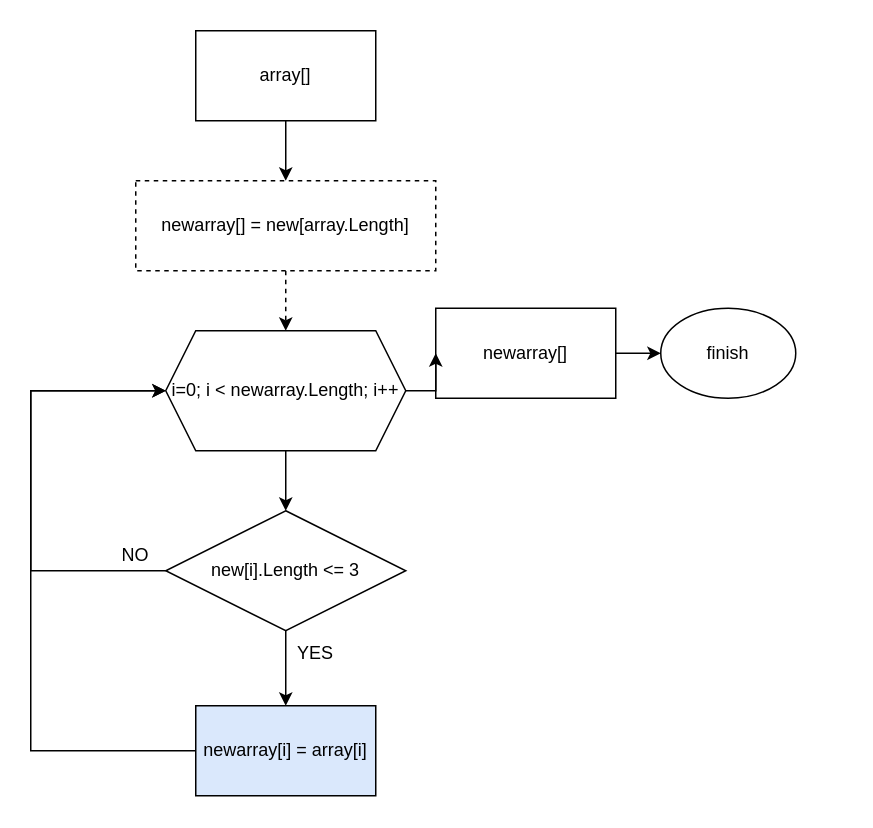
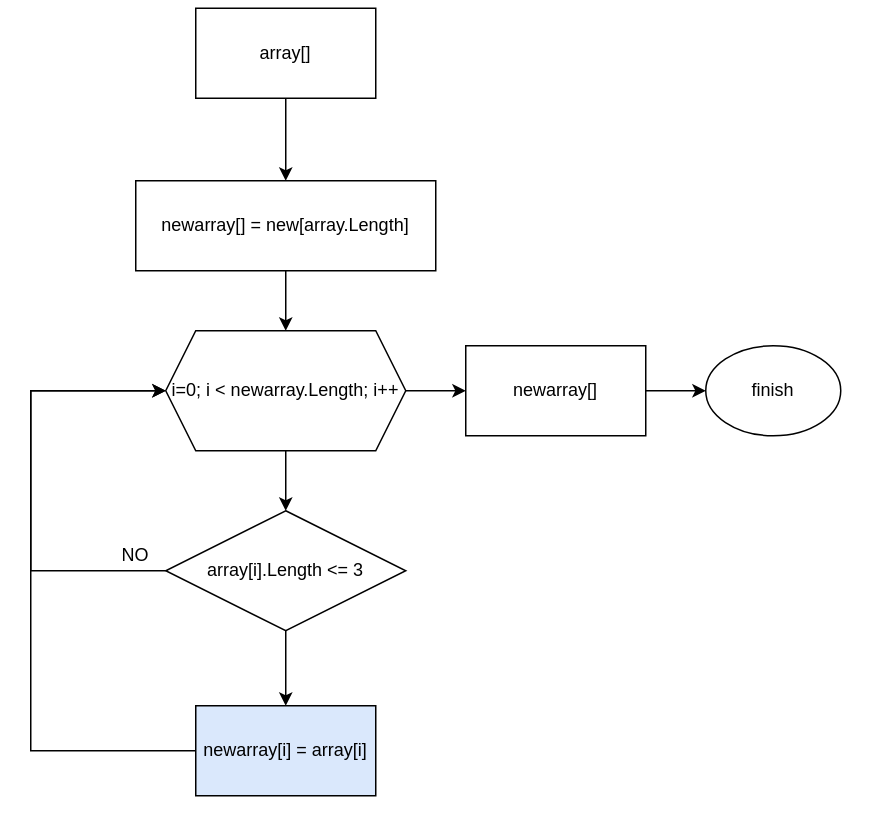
node "array[]": moved (286, 76) -> (286, 53)
node "newarray[] = new[array.Length]": style dashed -> solid
edge "newarray[] = new[array.Length]" -> "i=0; i < newarray.Length; i++": style dashed -> solid
node "newarray[]": moved (526, 353) -> (556, 391)
node "finish": moved (728, 353) -> (773, 391)
node "new[i].Length <= 3": label "new[i].Length <= 3" -> "array[i].Length <= 3"
node "YES": removed
